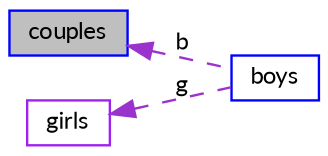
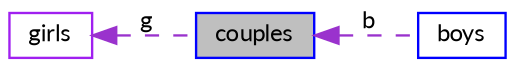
edge "boys" -> "girls": now "couples" -> "girls"
